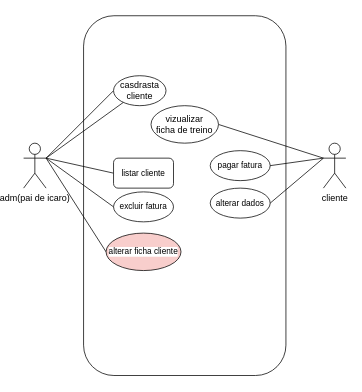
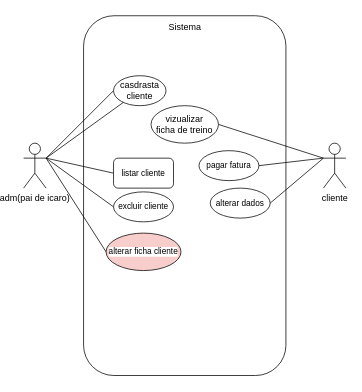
node "Sistema": added
node "pagar fatura": moved (240, 165) -> (229, 165)
node "excluir fatura": label "excluir fatura" -> "excluir cliente"
